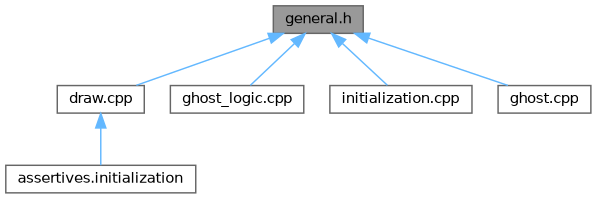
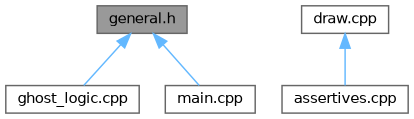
edge "draw.cpp" -> "general.h": removed
node "initialization.cpp": removed
node "ghost.cpp": label "ghost.cpp" -> "main.cpp"
node "assertives.initialization": label "assertives.initialization" -> "assertives.cpp"
